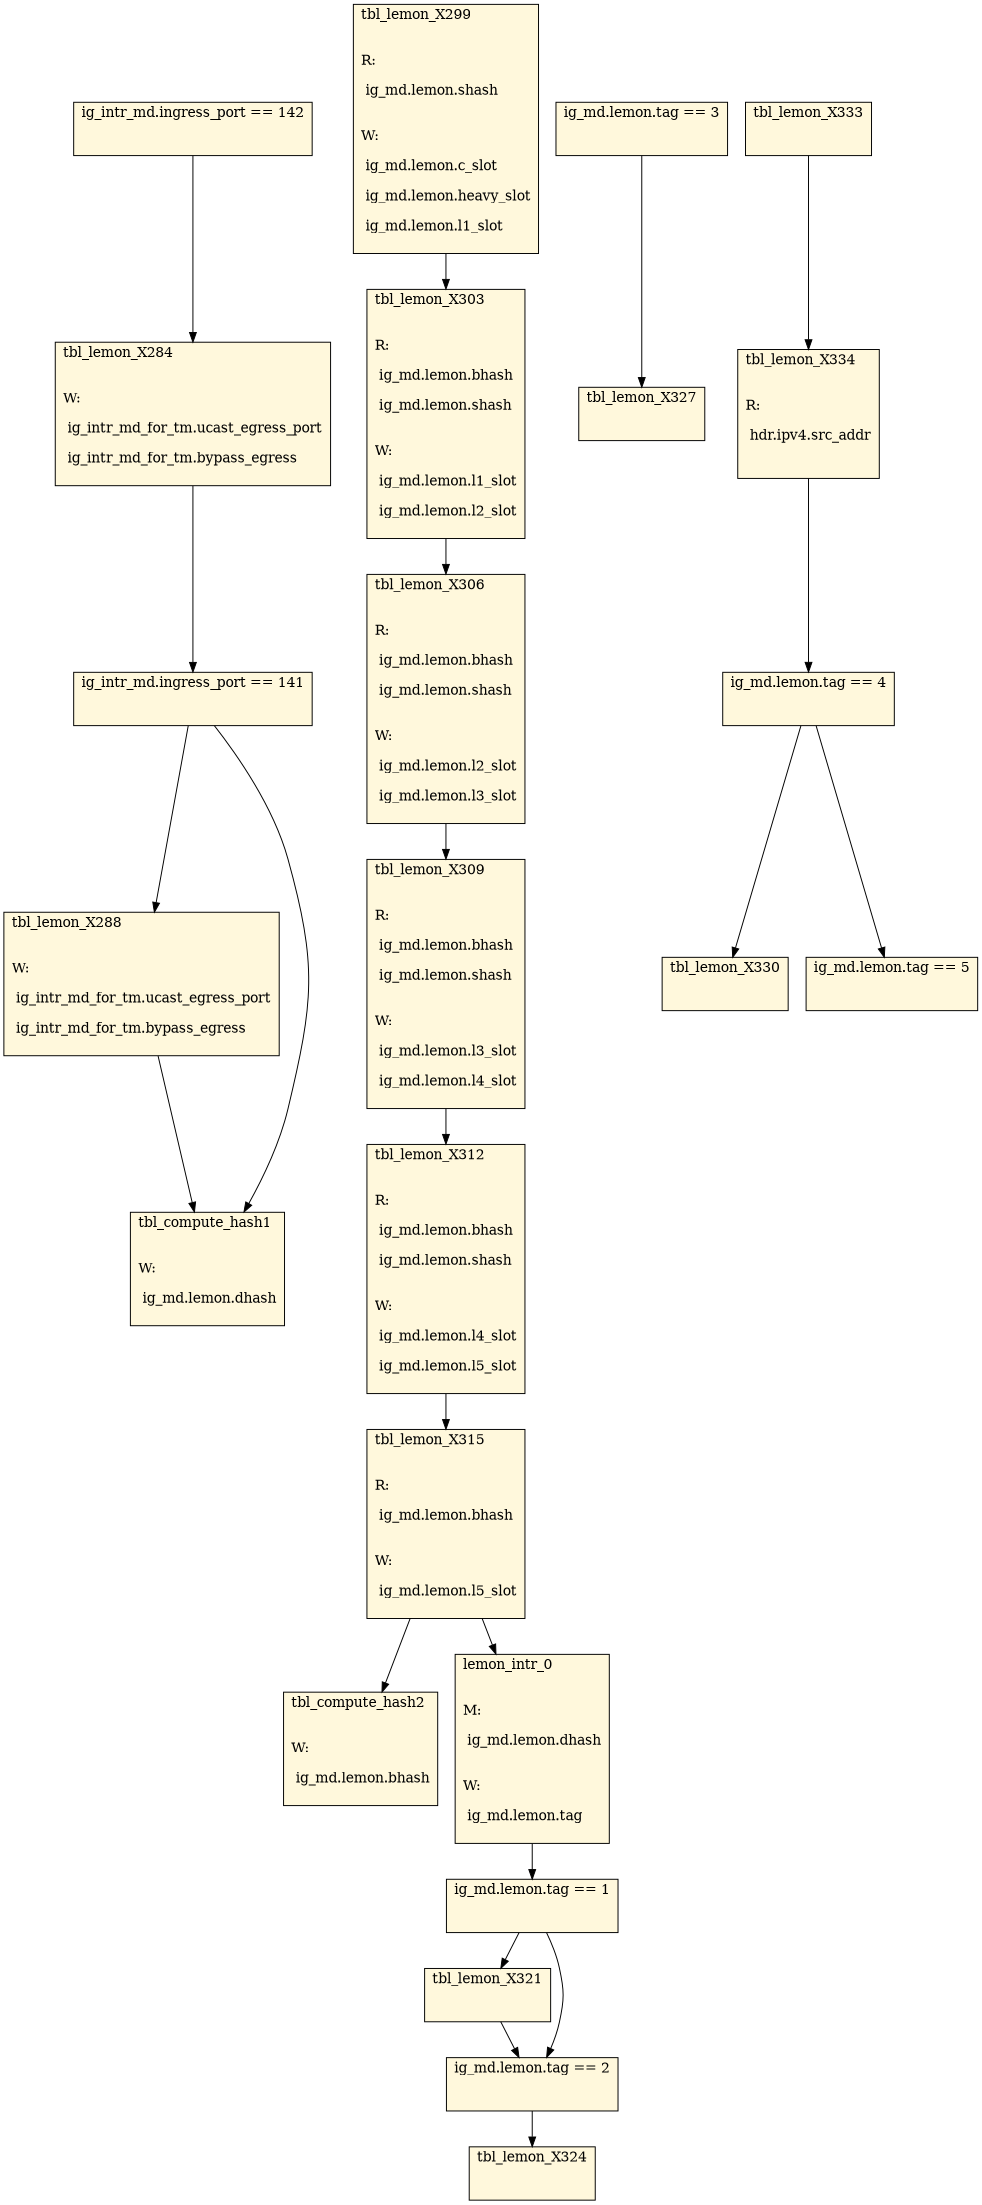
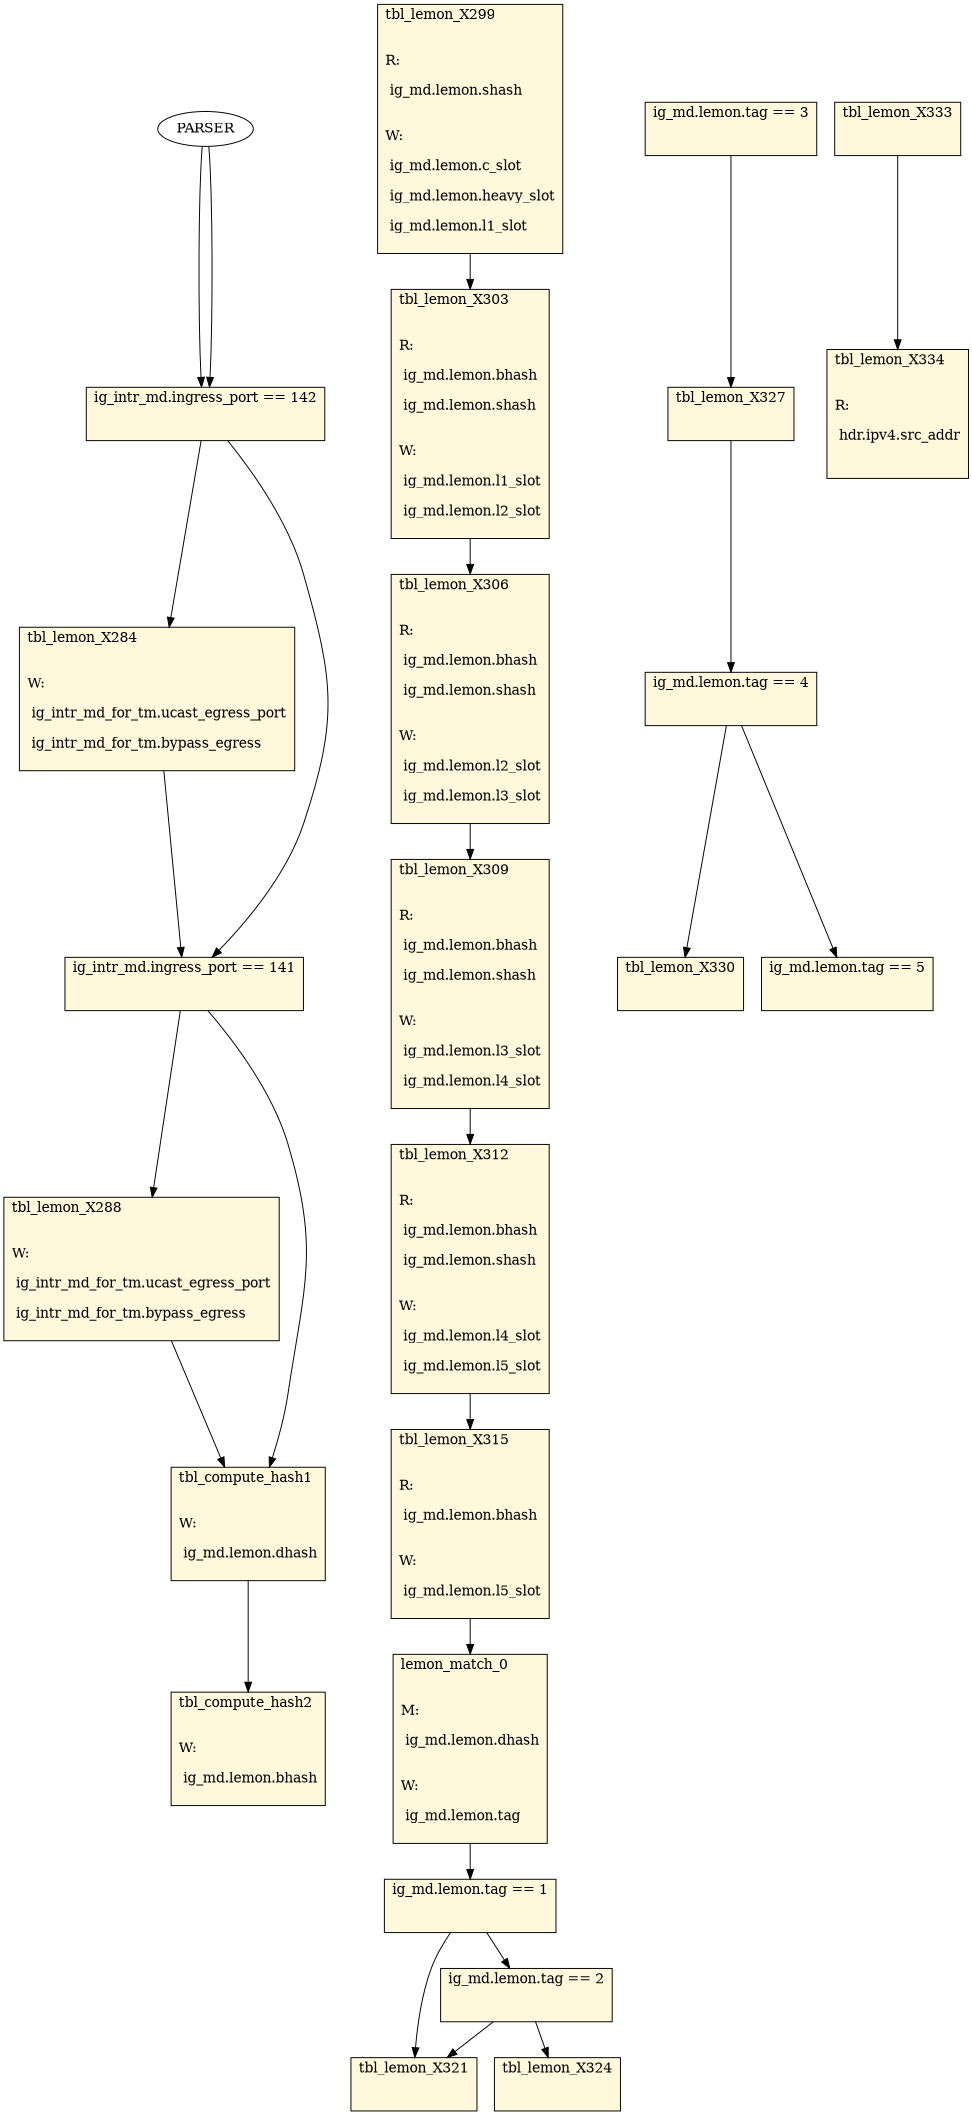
node "PARSER": added
edge "tbl_lemon_X334 R: hdr.ipv4.src_addr" -> "ig_md.lemon.tag == 4": now "tbl_lemon_X327" -> "ig_md.lemon.tag == 4"
edge "ig_intr_md.ingress_port == 142" -> "ig_intr_md.ingress_port == 141": added
edge "tbl_lemon_X315 R: ig_md.lemon.bhash W: ig_md.lemon.l5_slot" -> "tbl_compute_hash2 W: ig_md.lemon.bhash": now "tbl_compute_hash1 W: ig_md.lemon.dhash" -> "tbl_compute_hash2 W: ig_md.lemon.bhash"
node "lemon_intr_0 M: ig_md.lemon.dhash W: ig_md.lemon.tag": label "lemon_intr_0 M: ig_md.lemon.dhash W: ig_md.lemon.tag" -> "lemon_match_0 M: ig_md.lemon.dhash W: ig_md.lemon.tag"
edge "tbl_lemon_X321" -> "ig_md.lemon.tag == 2": reversed
